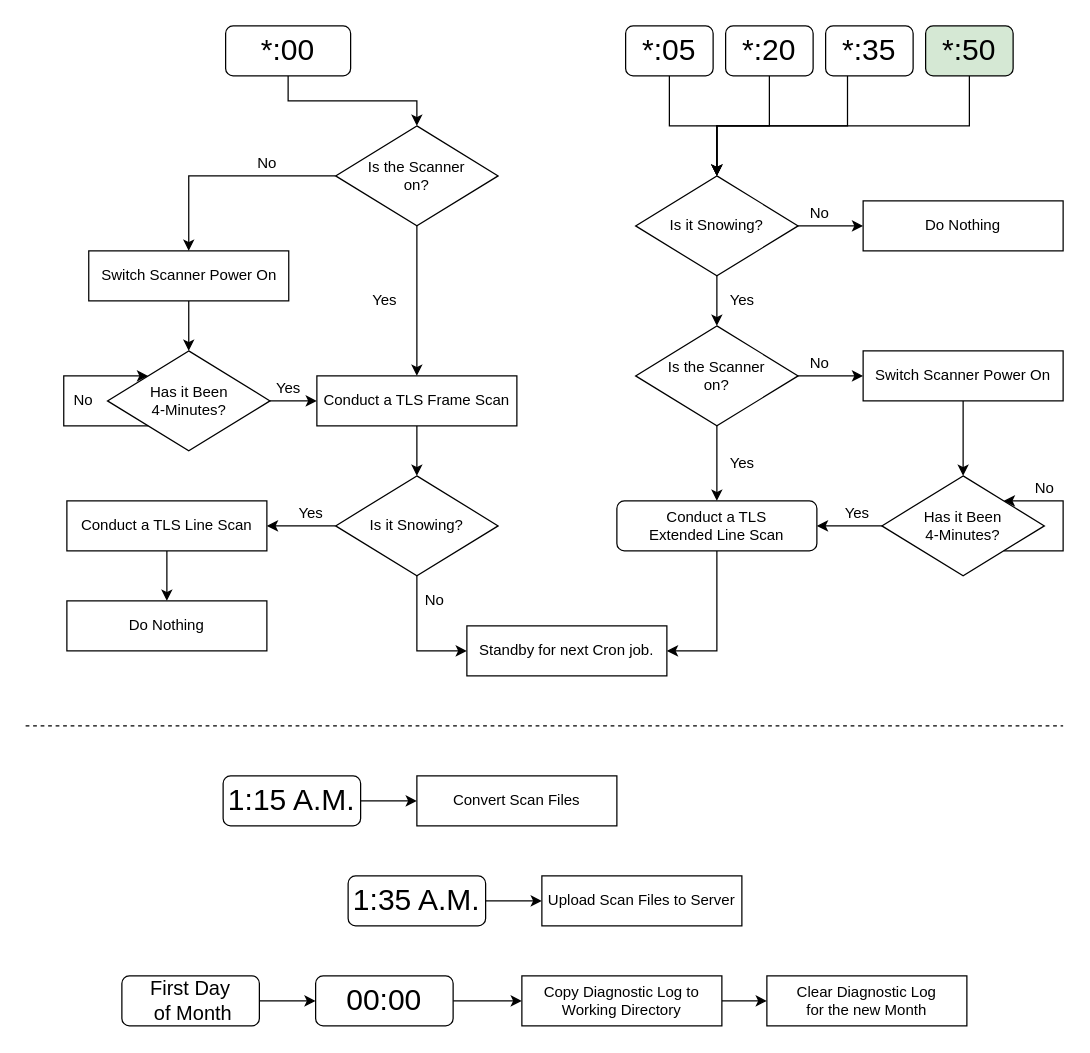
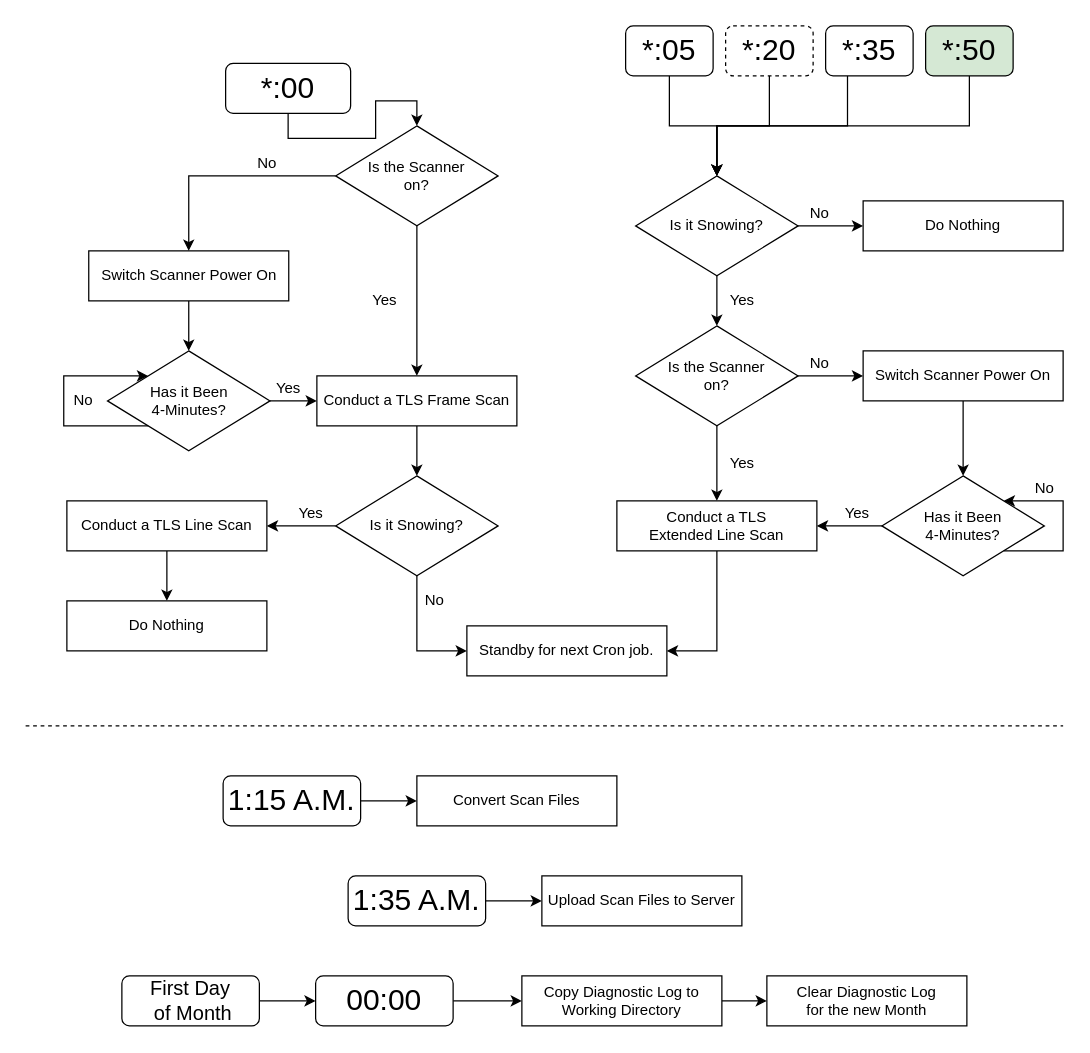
node "*:00": moved (288, 51) -> (288, 88)
node "*:20": style solid -> dashed
node "Conduct a TLS Extended Line Scan": shape rounded rectangle -> rectangle
